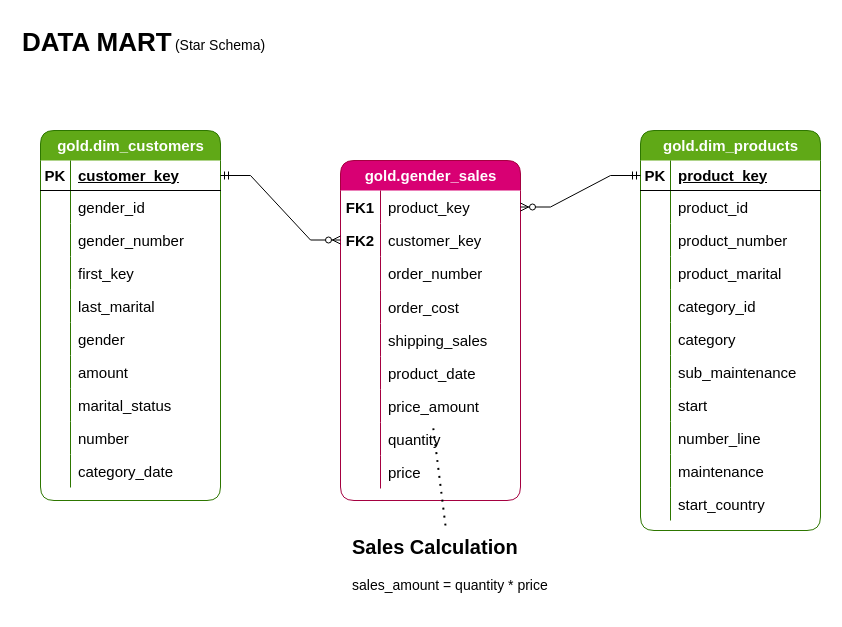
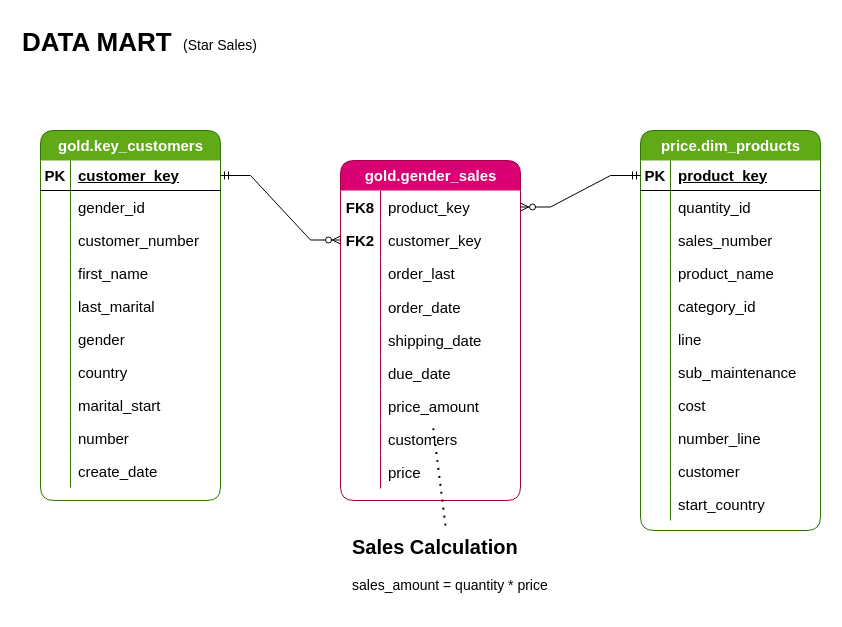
node "(Star Schema)": label "(Star Schema)" -> "(Star Sales)"
node "gold.dim_customers": label "gold.dim_customers" -> "gold.key_customers"
node "gold.dim_products": label "gold.dim_products" -> "price.dim_products"
node "FK1": label "FK1" -> "FK8"
node "product_id": label "product_id" -> "quantity_id"
node "gender_number": label "gender_number" -> "customer_number"
node "product_number": label "product_number" -> "sales_number"
node "first_key": label "first_key" -> "first_name"
node "order_number": label "order_number" -> "order_last"
node "product_marital": label "product_marital" -> "product_name"
node "order_cost": label "order_cost" -> "order_date"
node "category": label "category" -> "line"
node "shipping_sales": label "shipping_sales" -> "shipping_date"
node "amount": label "amount" -> "country"
node "product_date": label "product_date" -> "due_date"
node "marital_status": label "marital_status" -> "marital_start"
node "start": label "start" -> "cost"
node "quantity": label "quantity" -> "customers"
node "category_date": label "category_date" -> "create_date"
node "maintenance": label "maintenance" -> "customer"
